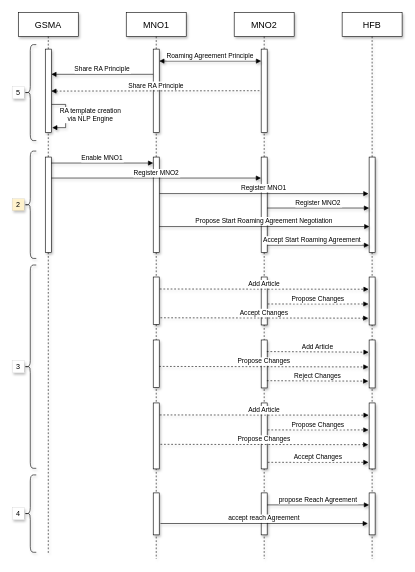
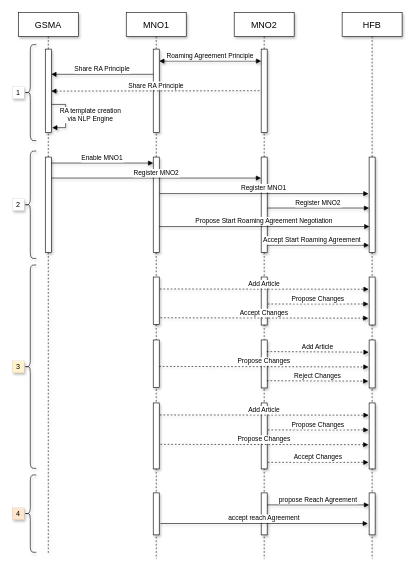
node "5": label "5" -> "1"
node "2": fillcolor #fff2cc -> #ffffff
node "3": fillcolor #ffffff -> #fff2cc
node "4": fillcolor #ffffff -> #ffe6cc
